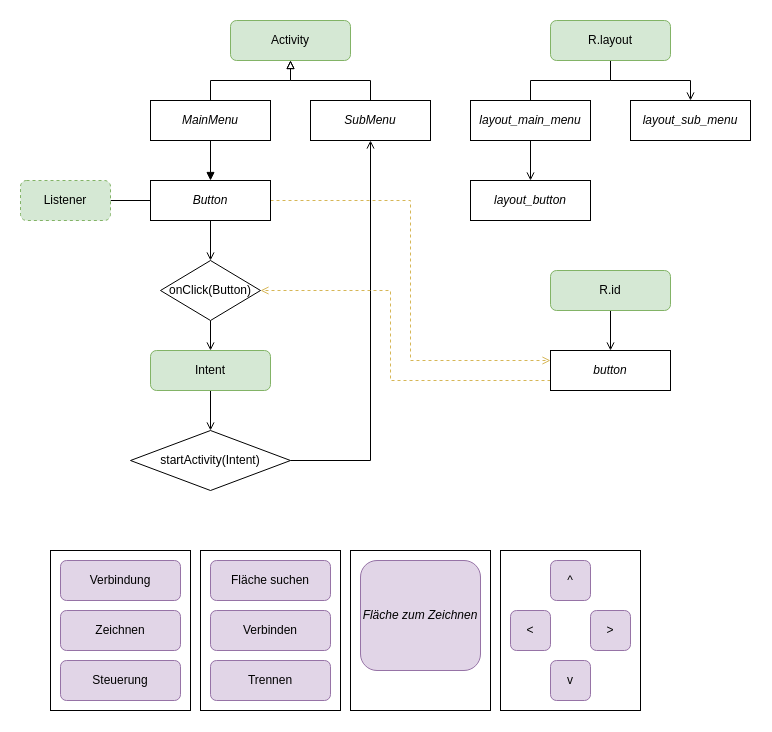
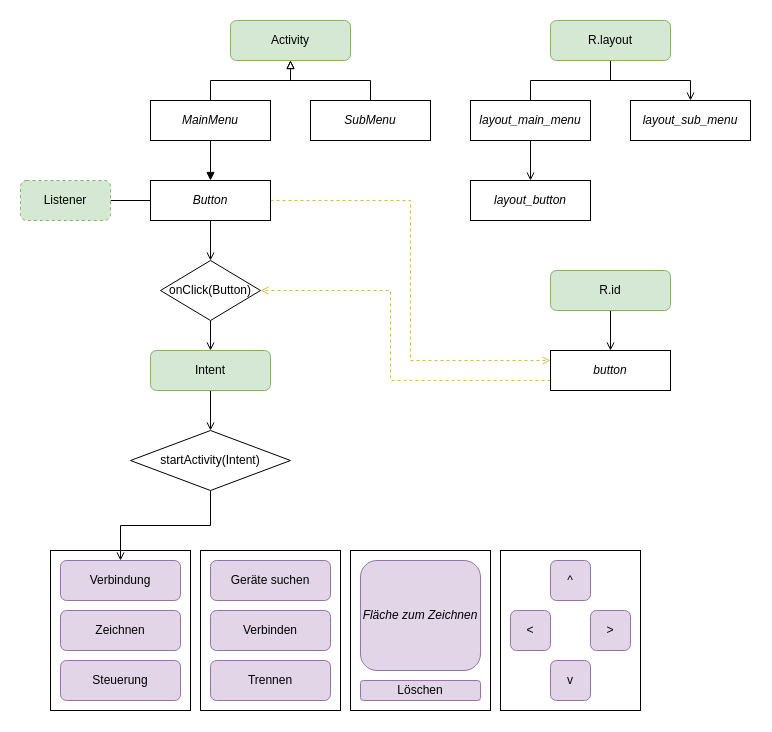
edge "startActivity(Intent)" -> "SubMenu": now "startActivity(Intent)" -> "Verbindung"
node "Fläche suchen": label "Fläche suchen" -> "Geräte suchen"
node "Löschen": added
